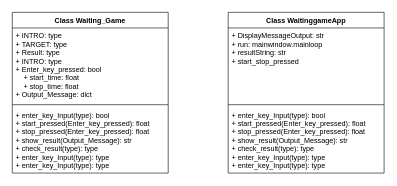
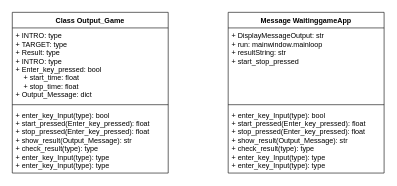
node "Class Waiting_Game": label "Class Waiting_Game" -> "Class Output_Game"
node "Class WaitinggameApp": label "Class WaitinggameApp" -> "Message WaitinggameApp"
